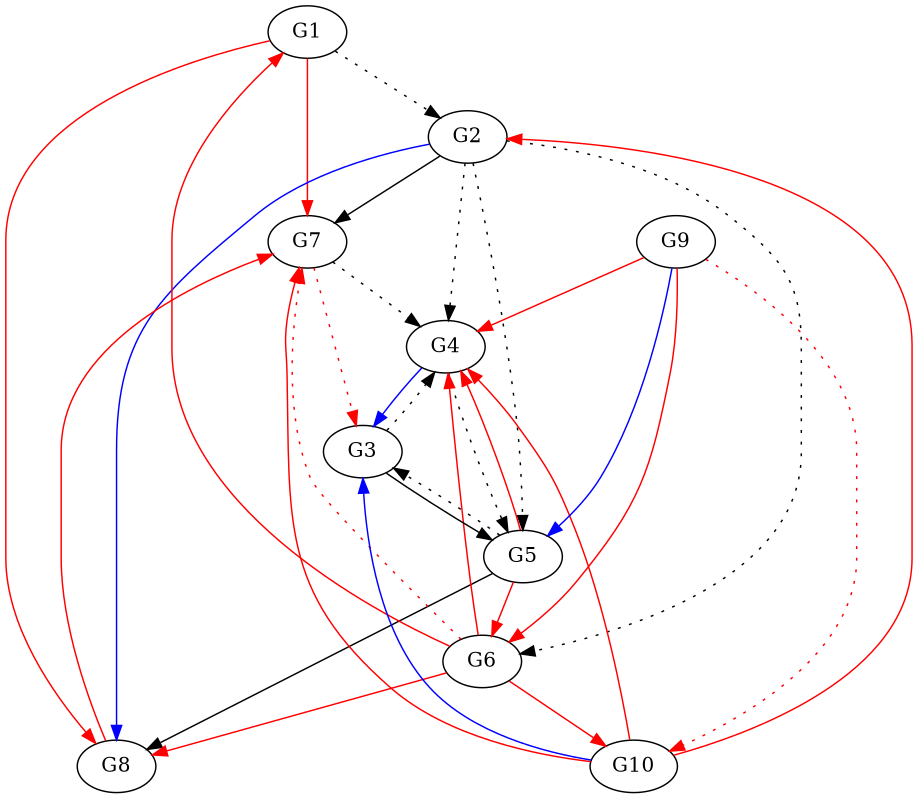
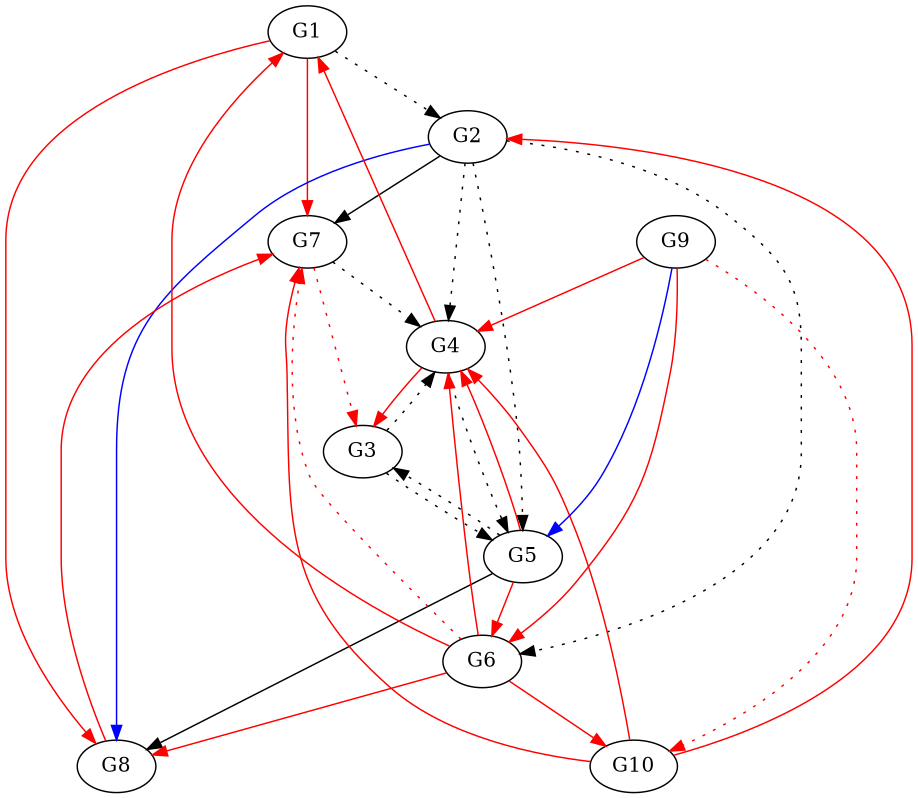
edge "G4" -> "G1": added
edge "G4" -> "G3": color blue -> red
edge "G3" -> "G5": style solid -> dotted
edge "G10" -> "G3": removed
